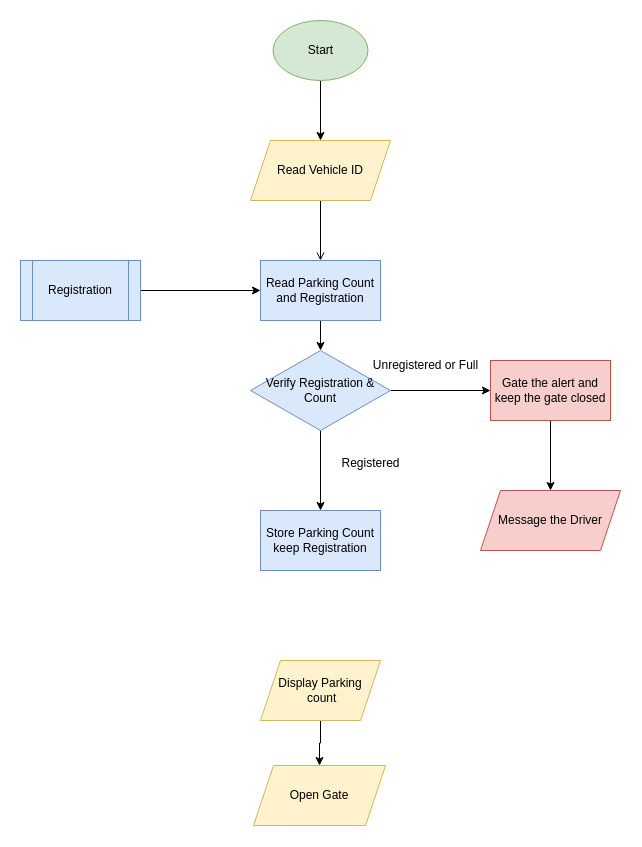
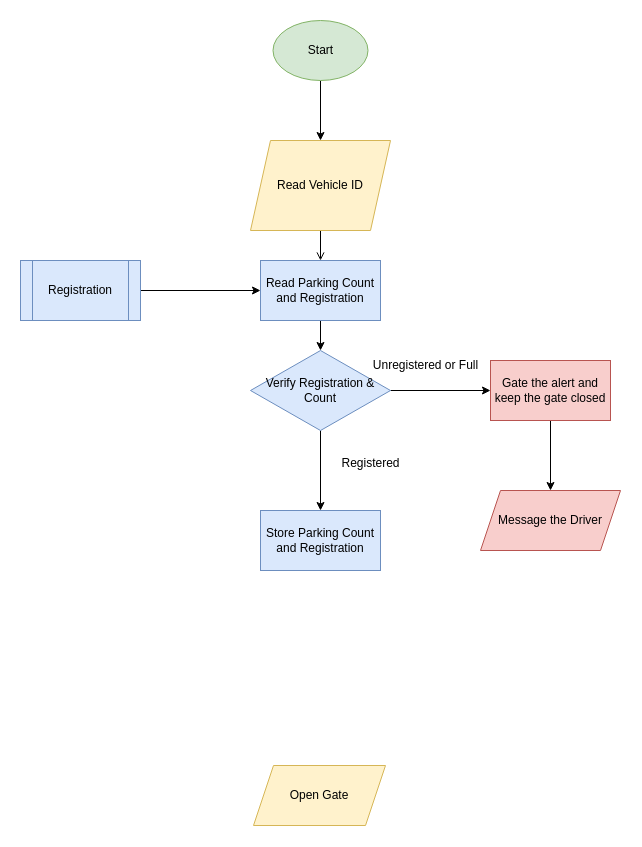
node "Read Vehicle ID": size 140x60 -> 140x90
node "Store Parking Count keep Registration": label "Store Parking Count keep Registration" -> "Store Parking Count and Registration"
node "Display Parking count": removed
edge "Display Parking count" -> "Open Gate": removed
